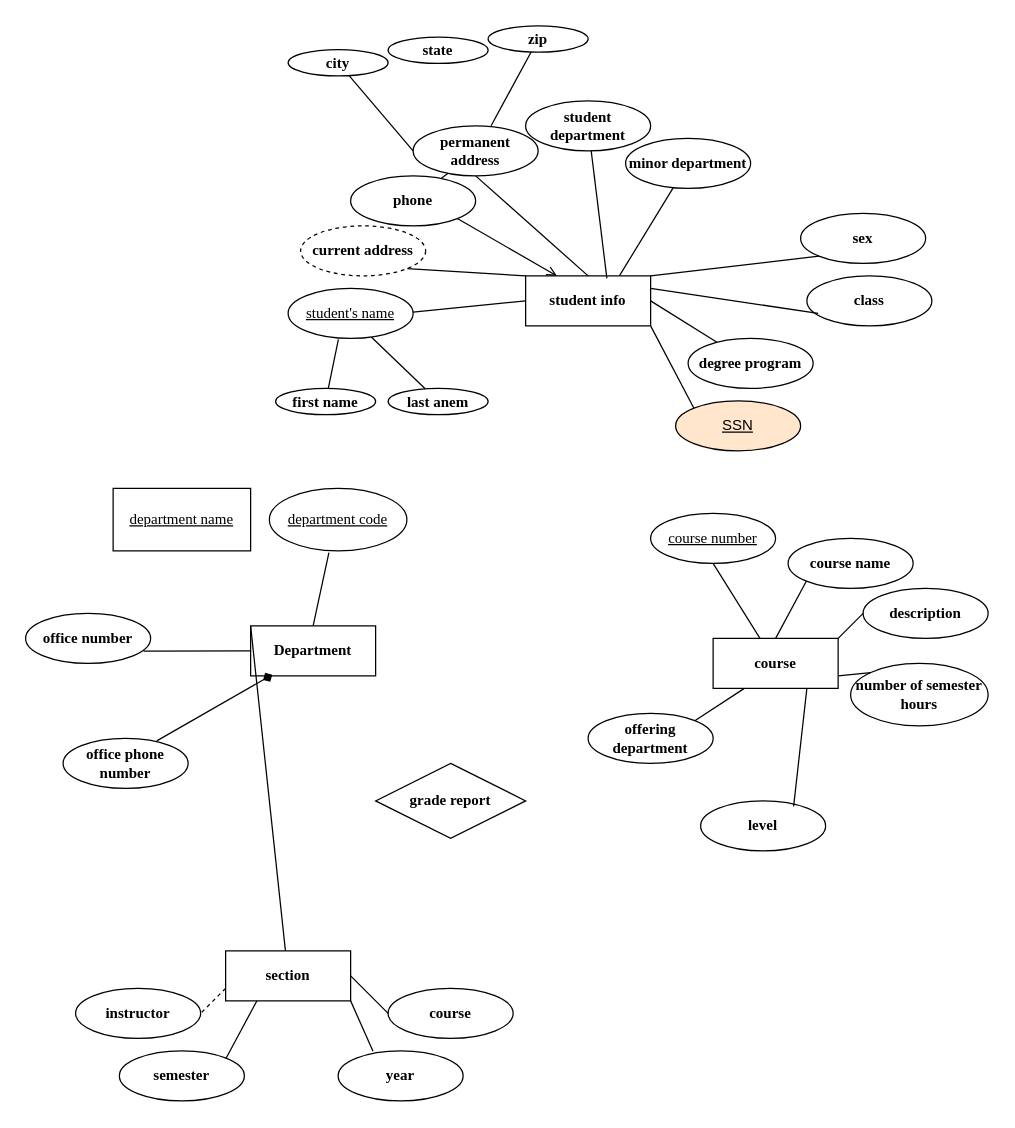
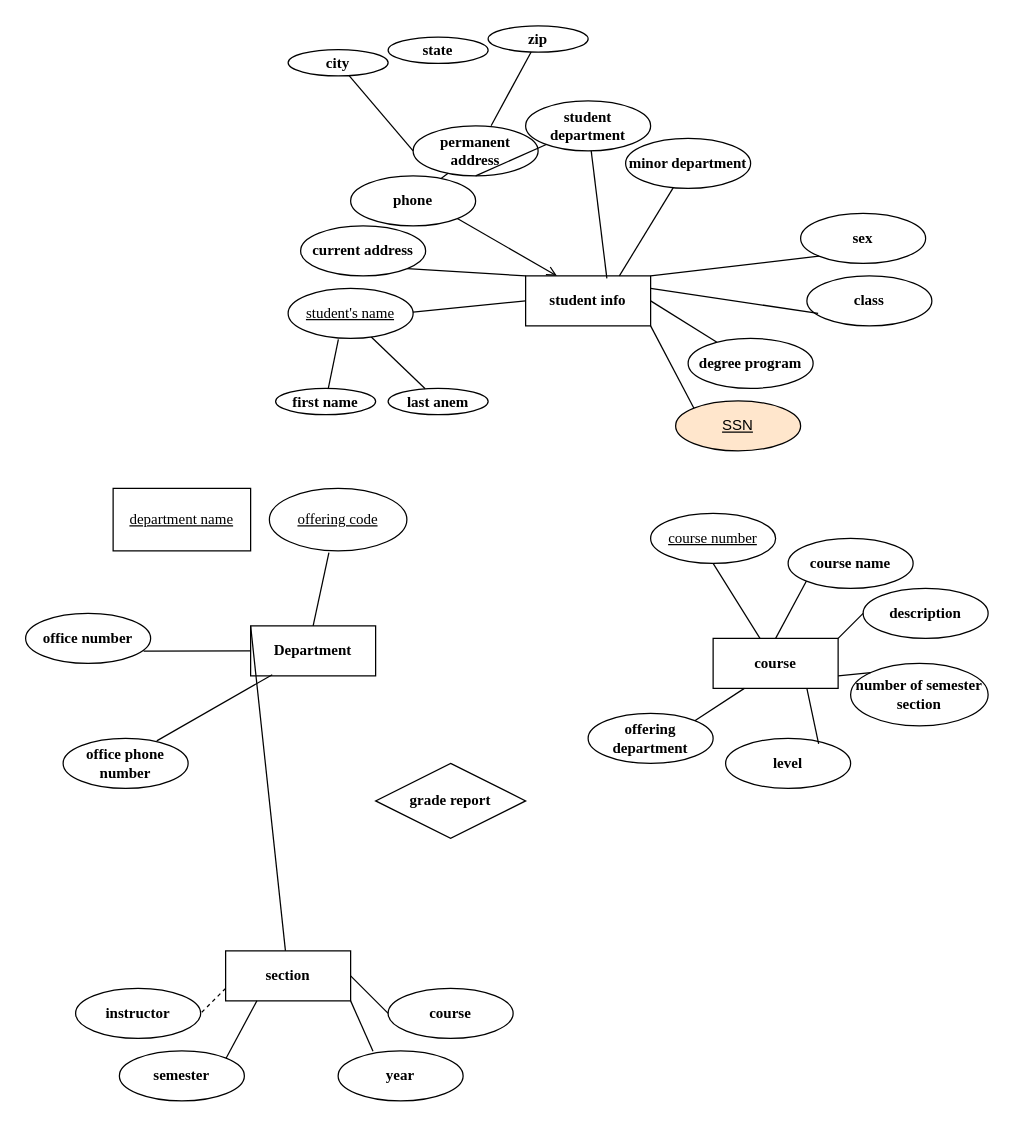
edge "permanent address" -- "student info": now "permanent address" -- "student department"
node "current address": style dashed -> solid
node "department code": label "department code" -> "offering code"
edge "office phone number" -> "Department": arrowhead diamond -> none
node "number of semester hours": label "number of semester hours" -> "number of semester section"
node "level": moved (763, 826) -> (788, 763)
